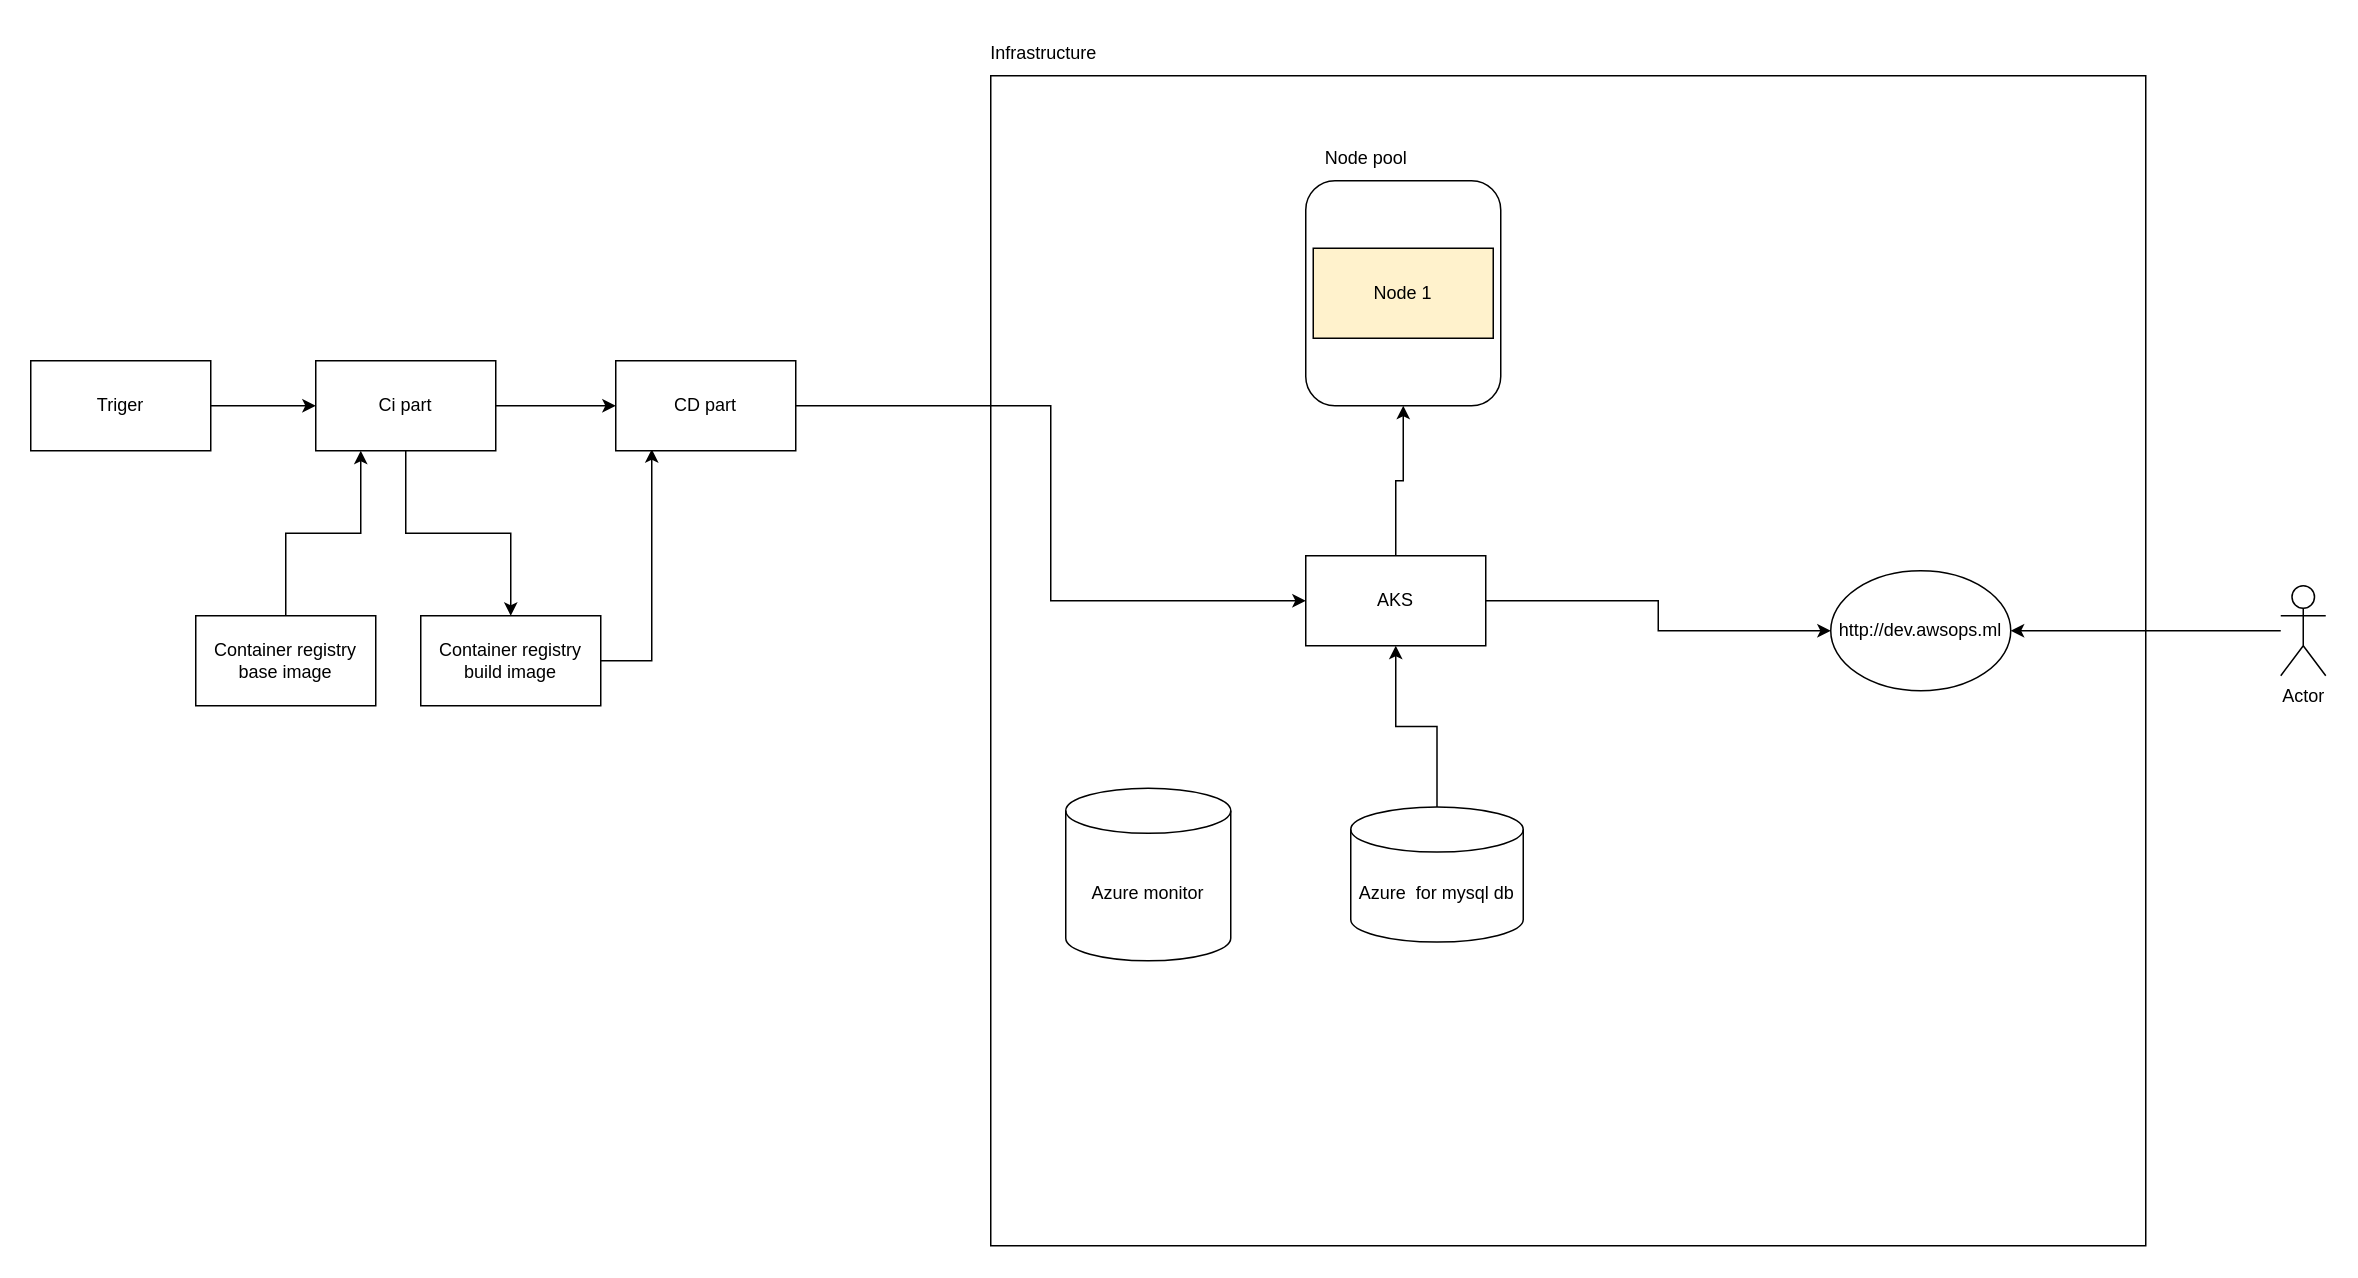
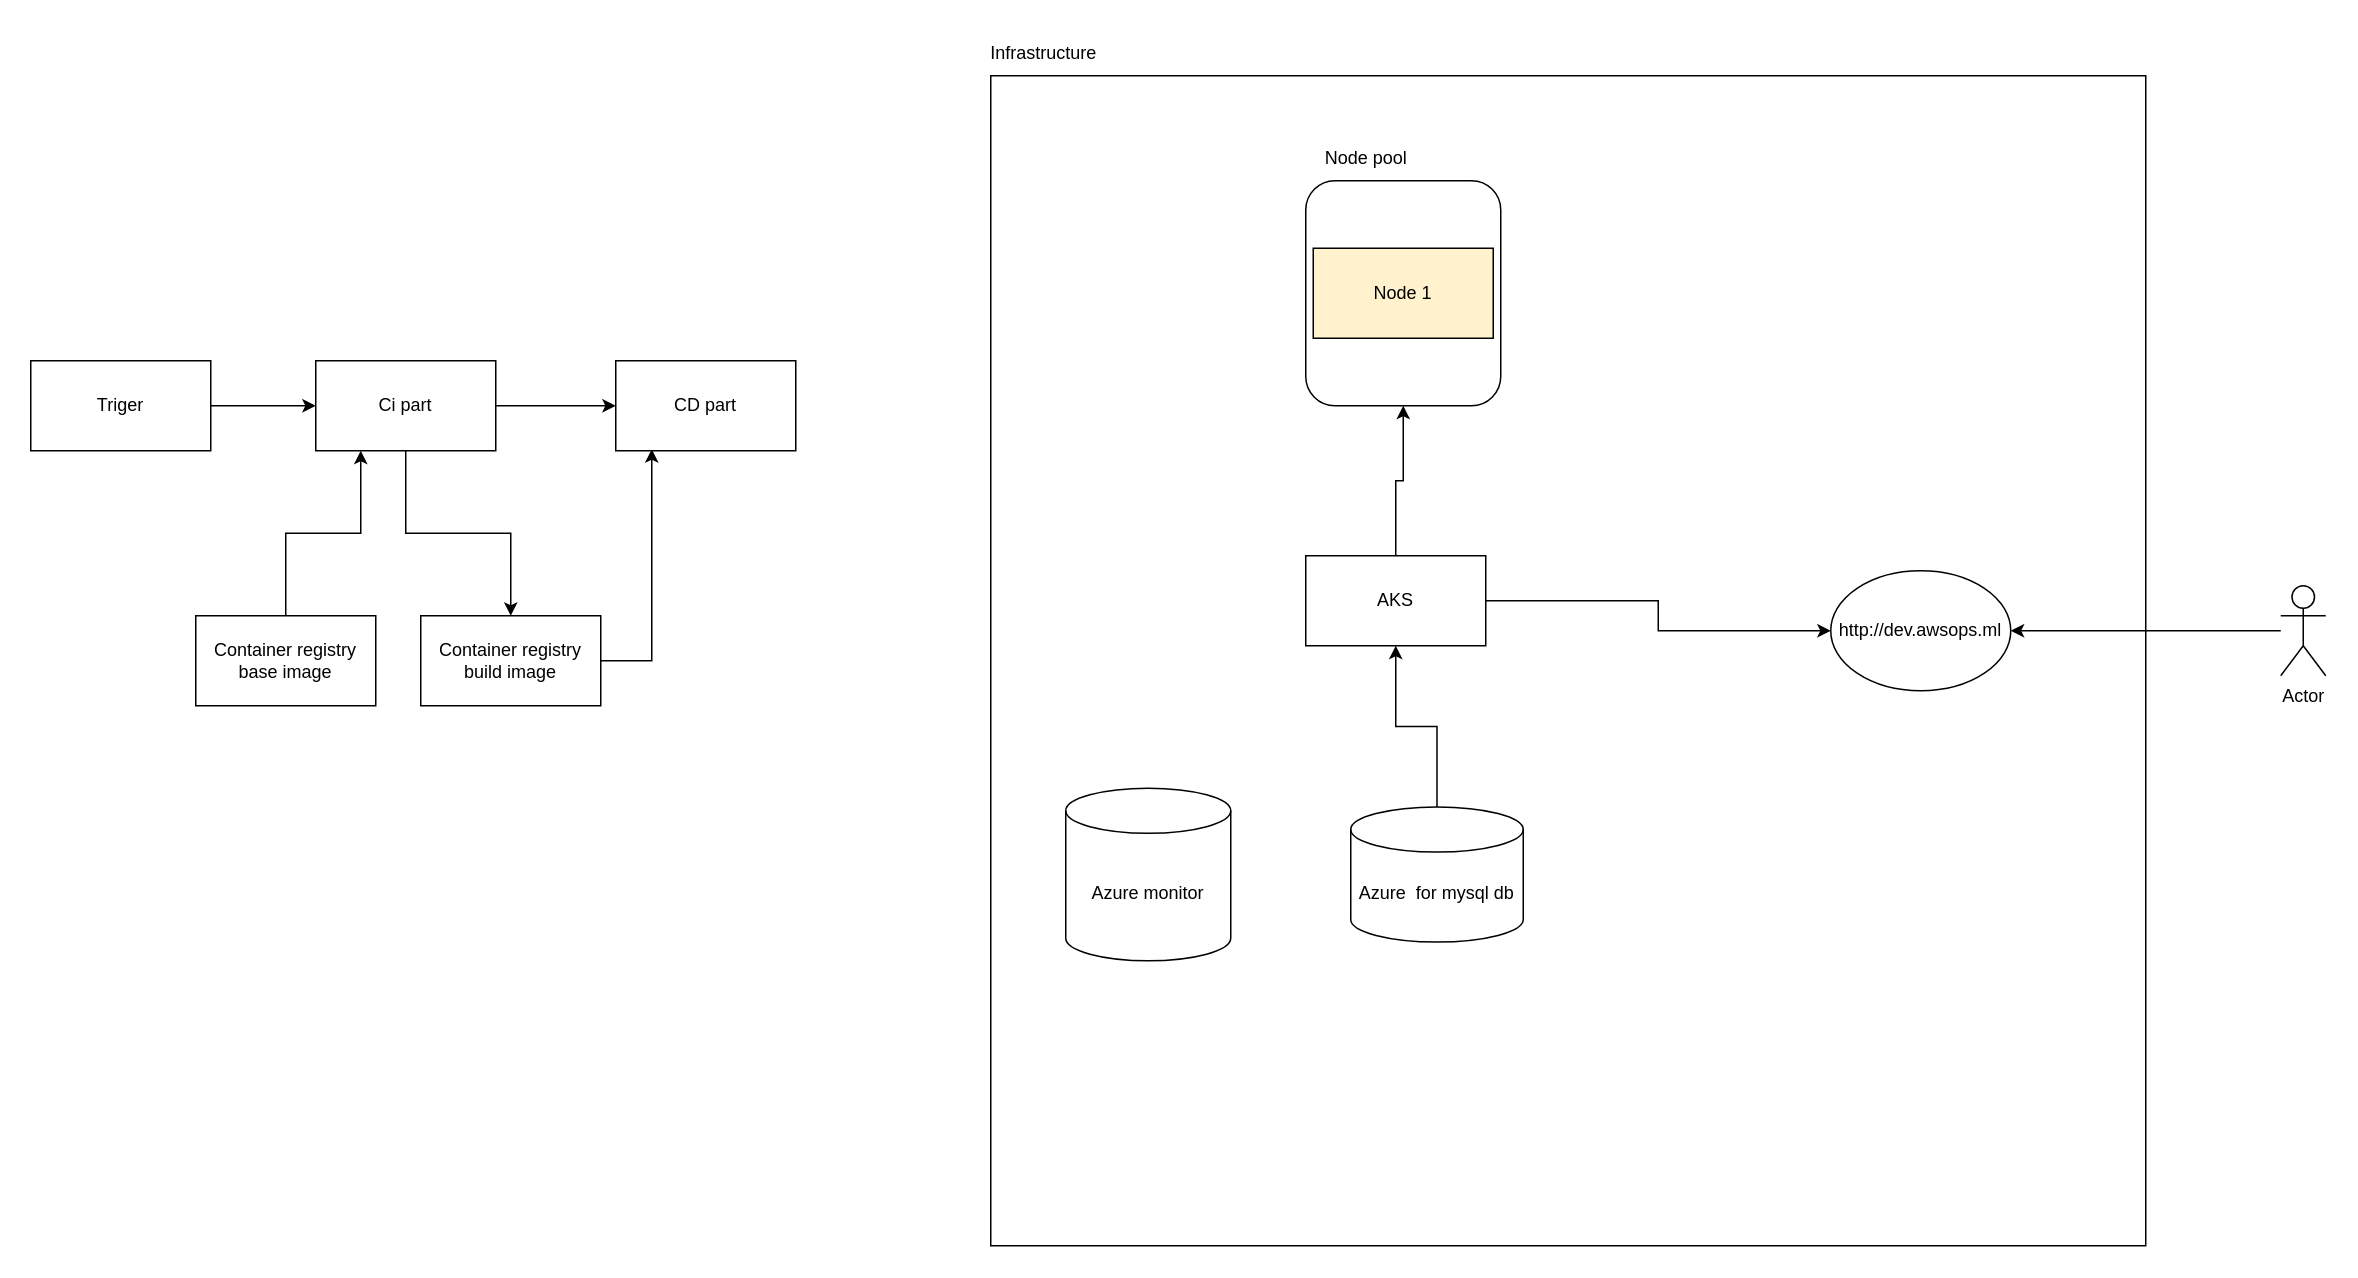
edge "CD part" -> "AKS": removed
